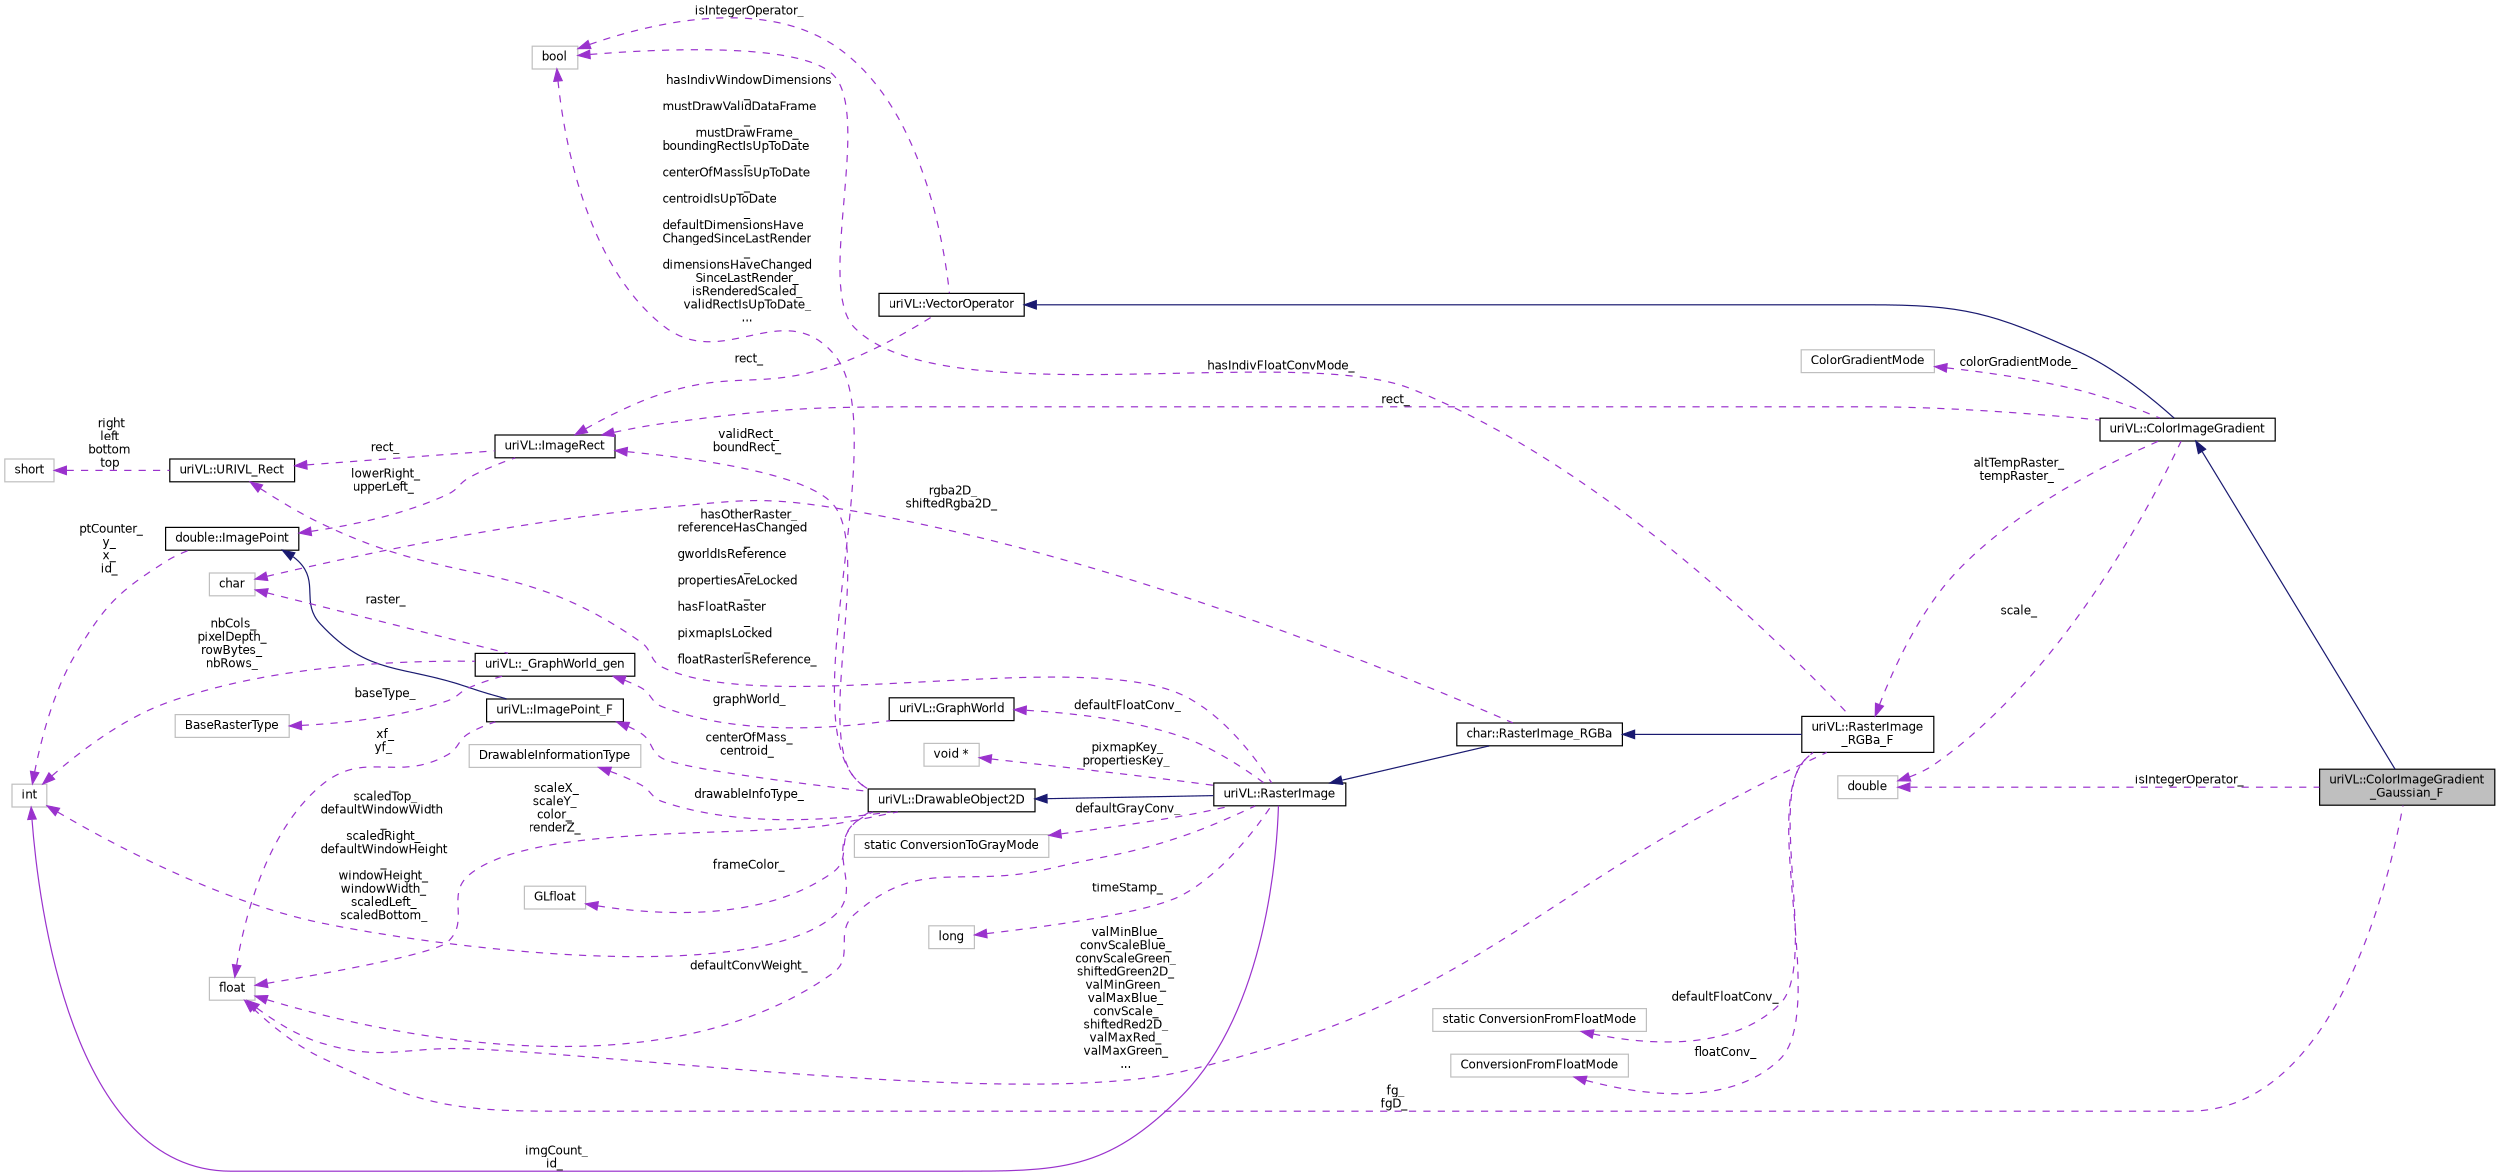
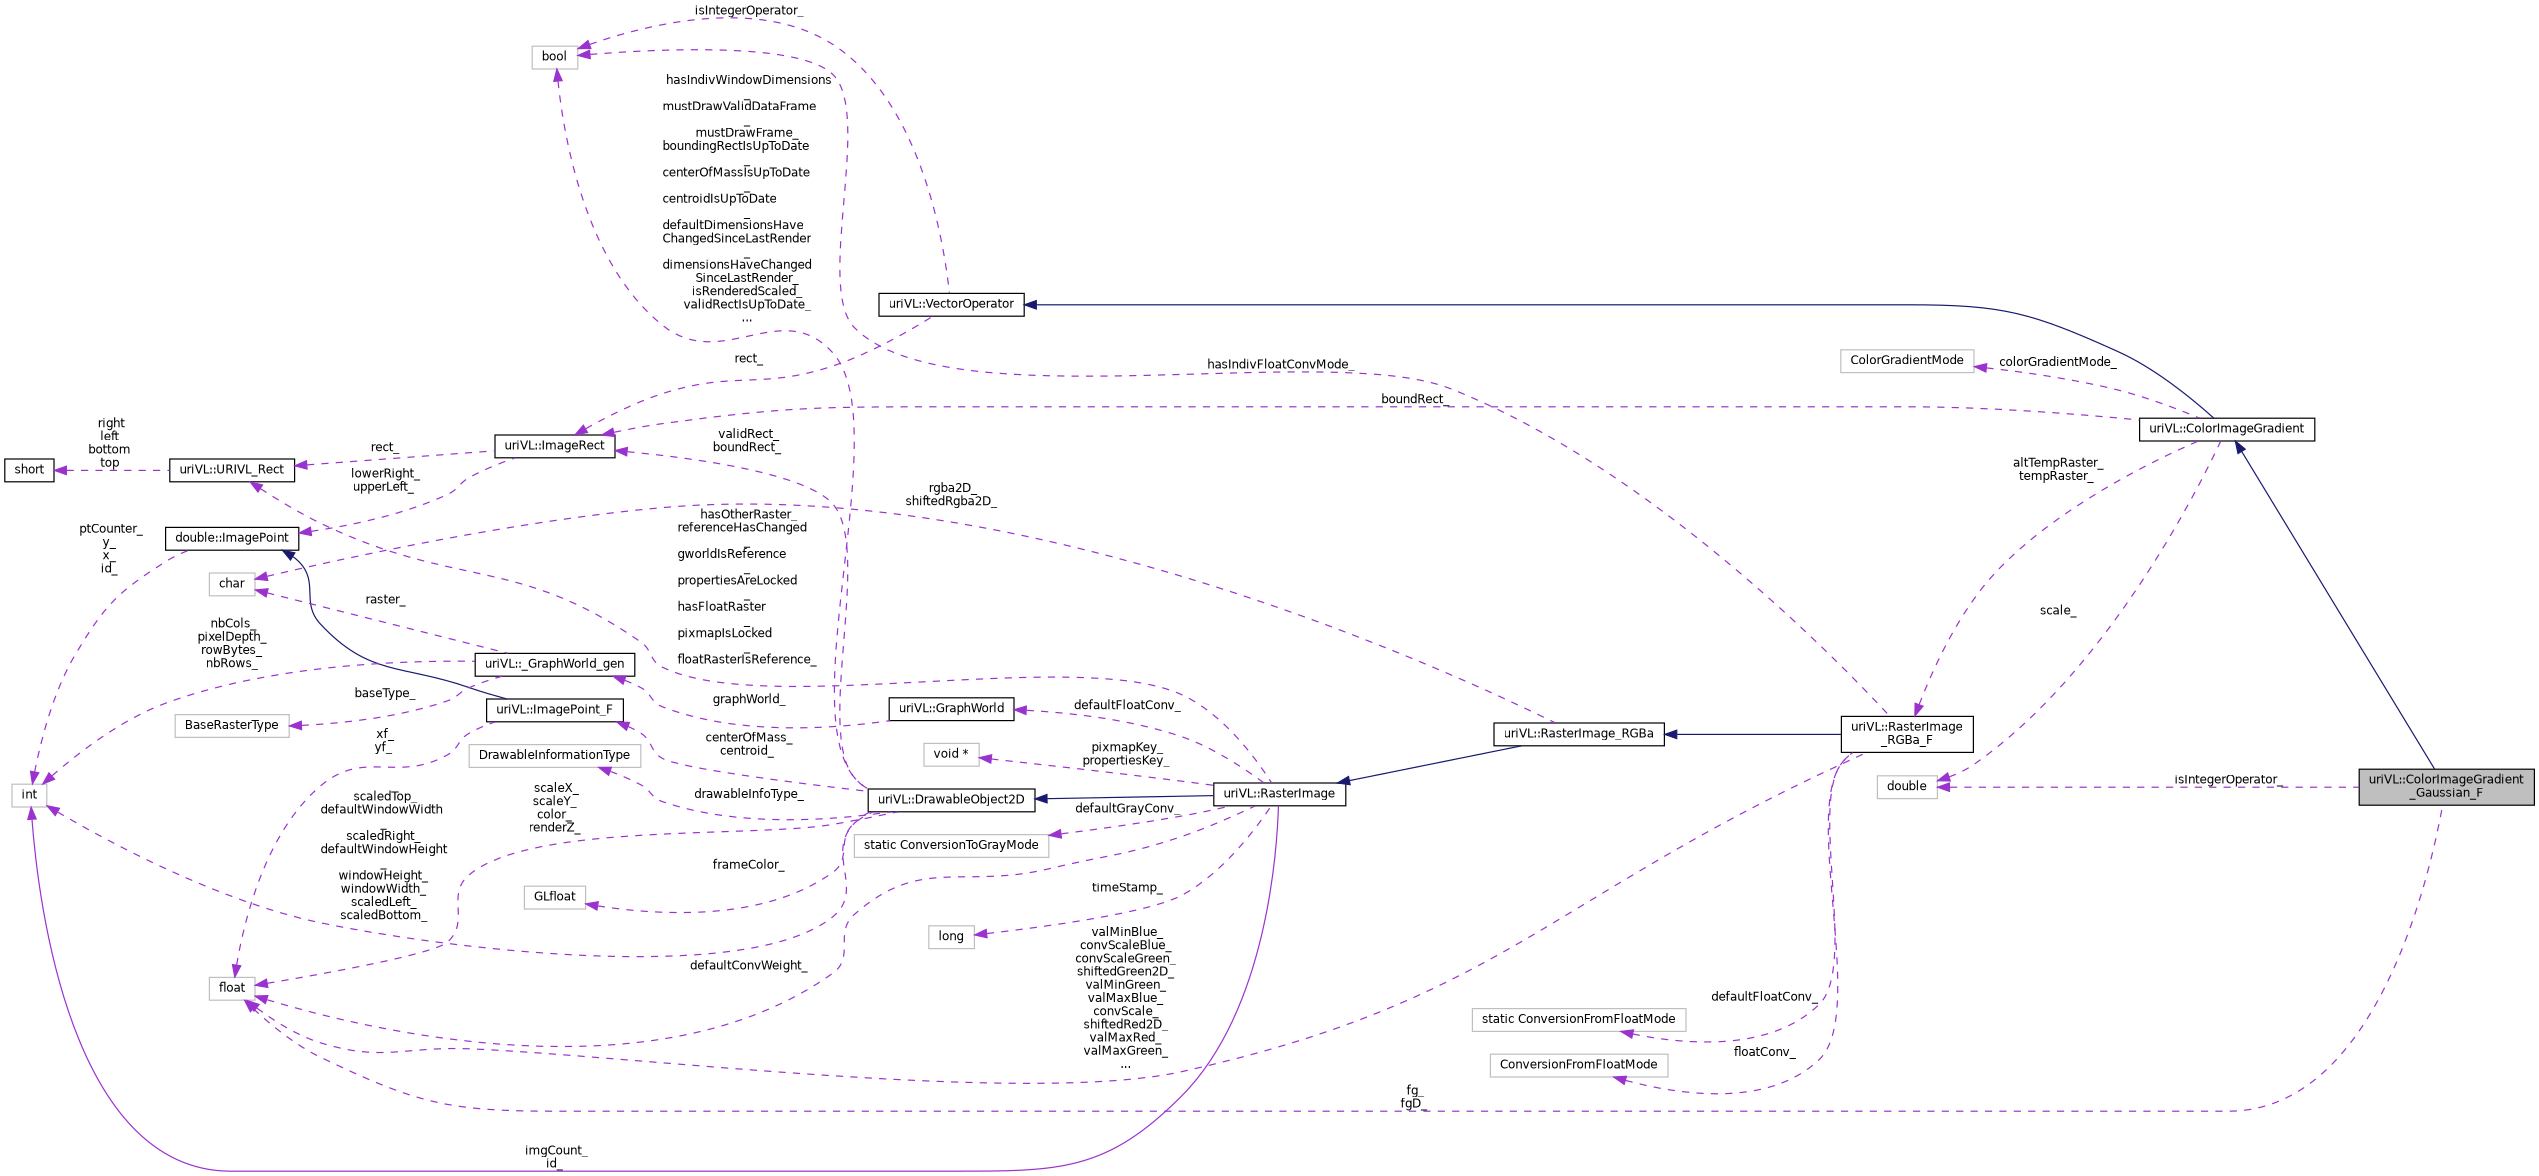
edge "uriVL::ColorImageGradient" -> "uriVL::ImageRect": label " rect_" -> " boundRect_"
node "short": color grey75 -> black
node "char::RasterImage_RGBa": label "char::RasterImage_RGBa" -> "uriVL::RasterImage_RGBa"
